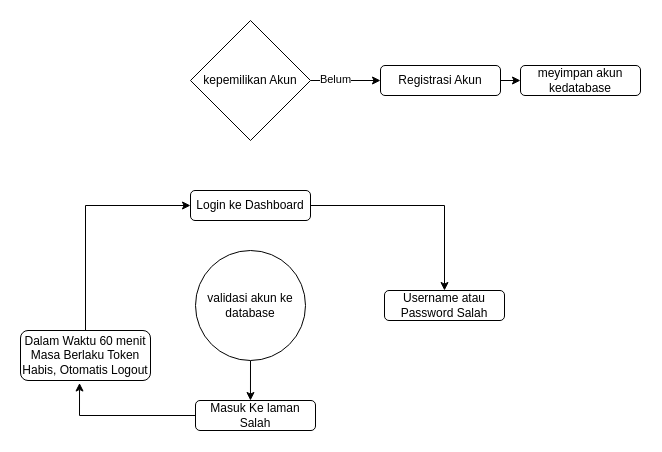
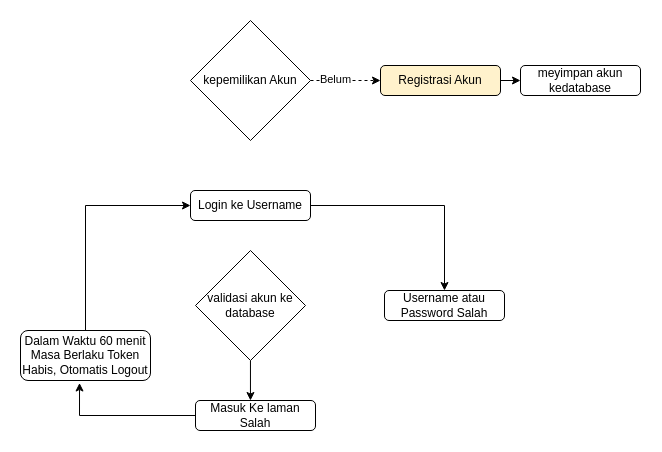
edge "kepemilikan Akun" -> "Registrasi Akun": style solid -> dashed
node "Registrasi Akun": fillcolor #ffffff -> #fff2cc
node "Login ke Dashboard": label "Login ke Dashboard" -> "Login ke Username"
node "validasi akun ke database": shape ellipse -> diamond
